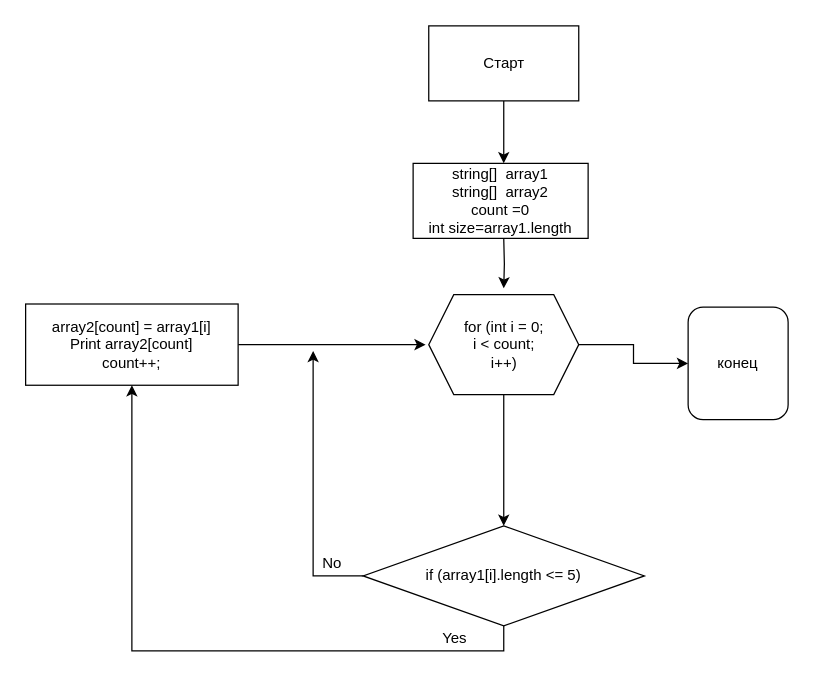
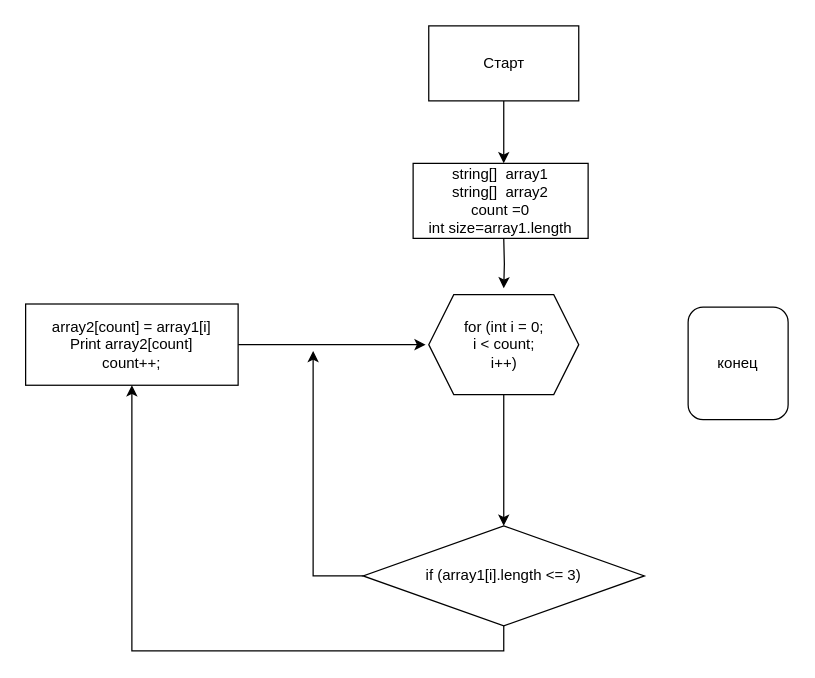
edge "for (int i = 0; i < count; i++)" -> "конец": removed
node "No": removed
node "if (array1[i].length <= 5)": label "if (array1[i].length <= 5)" -> "if (array1[i].length <= 3)"
node "Yes": removed
